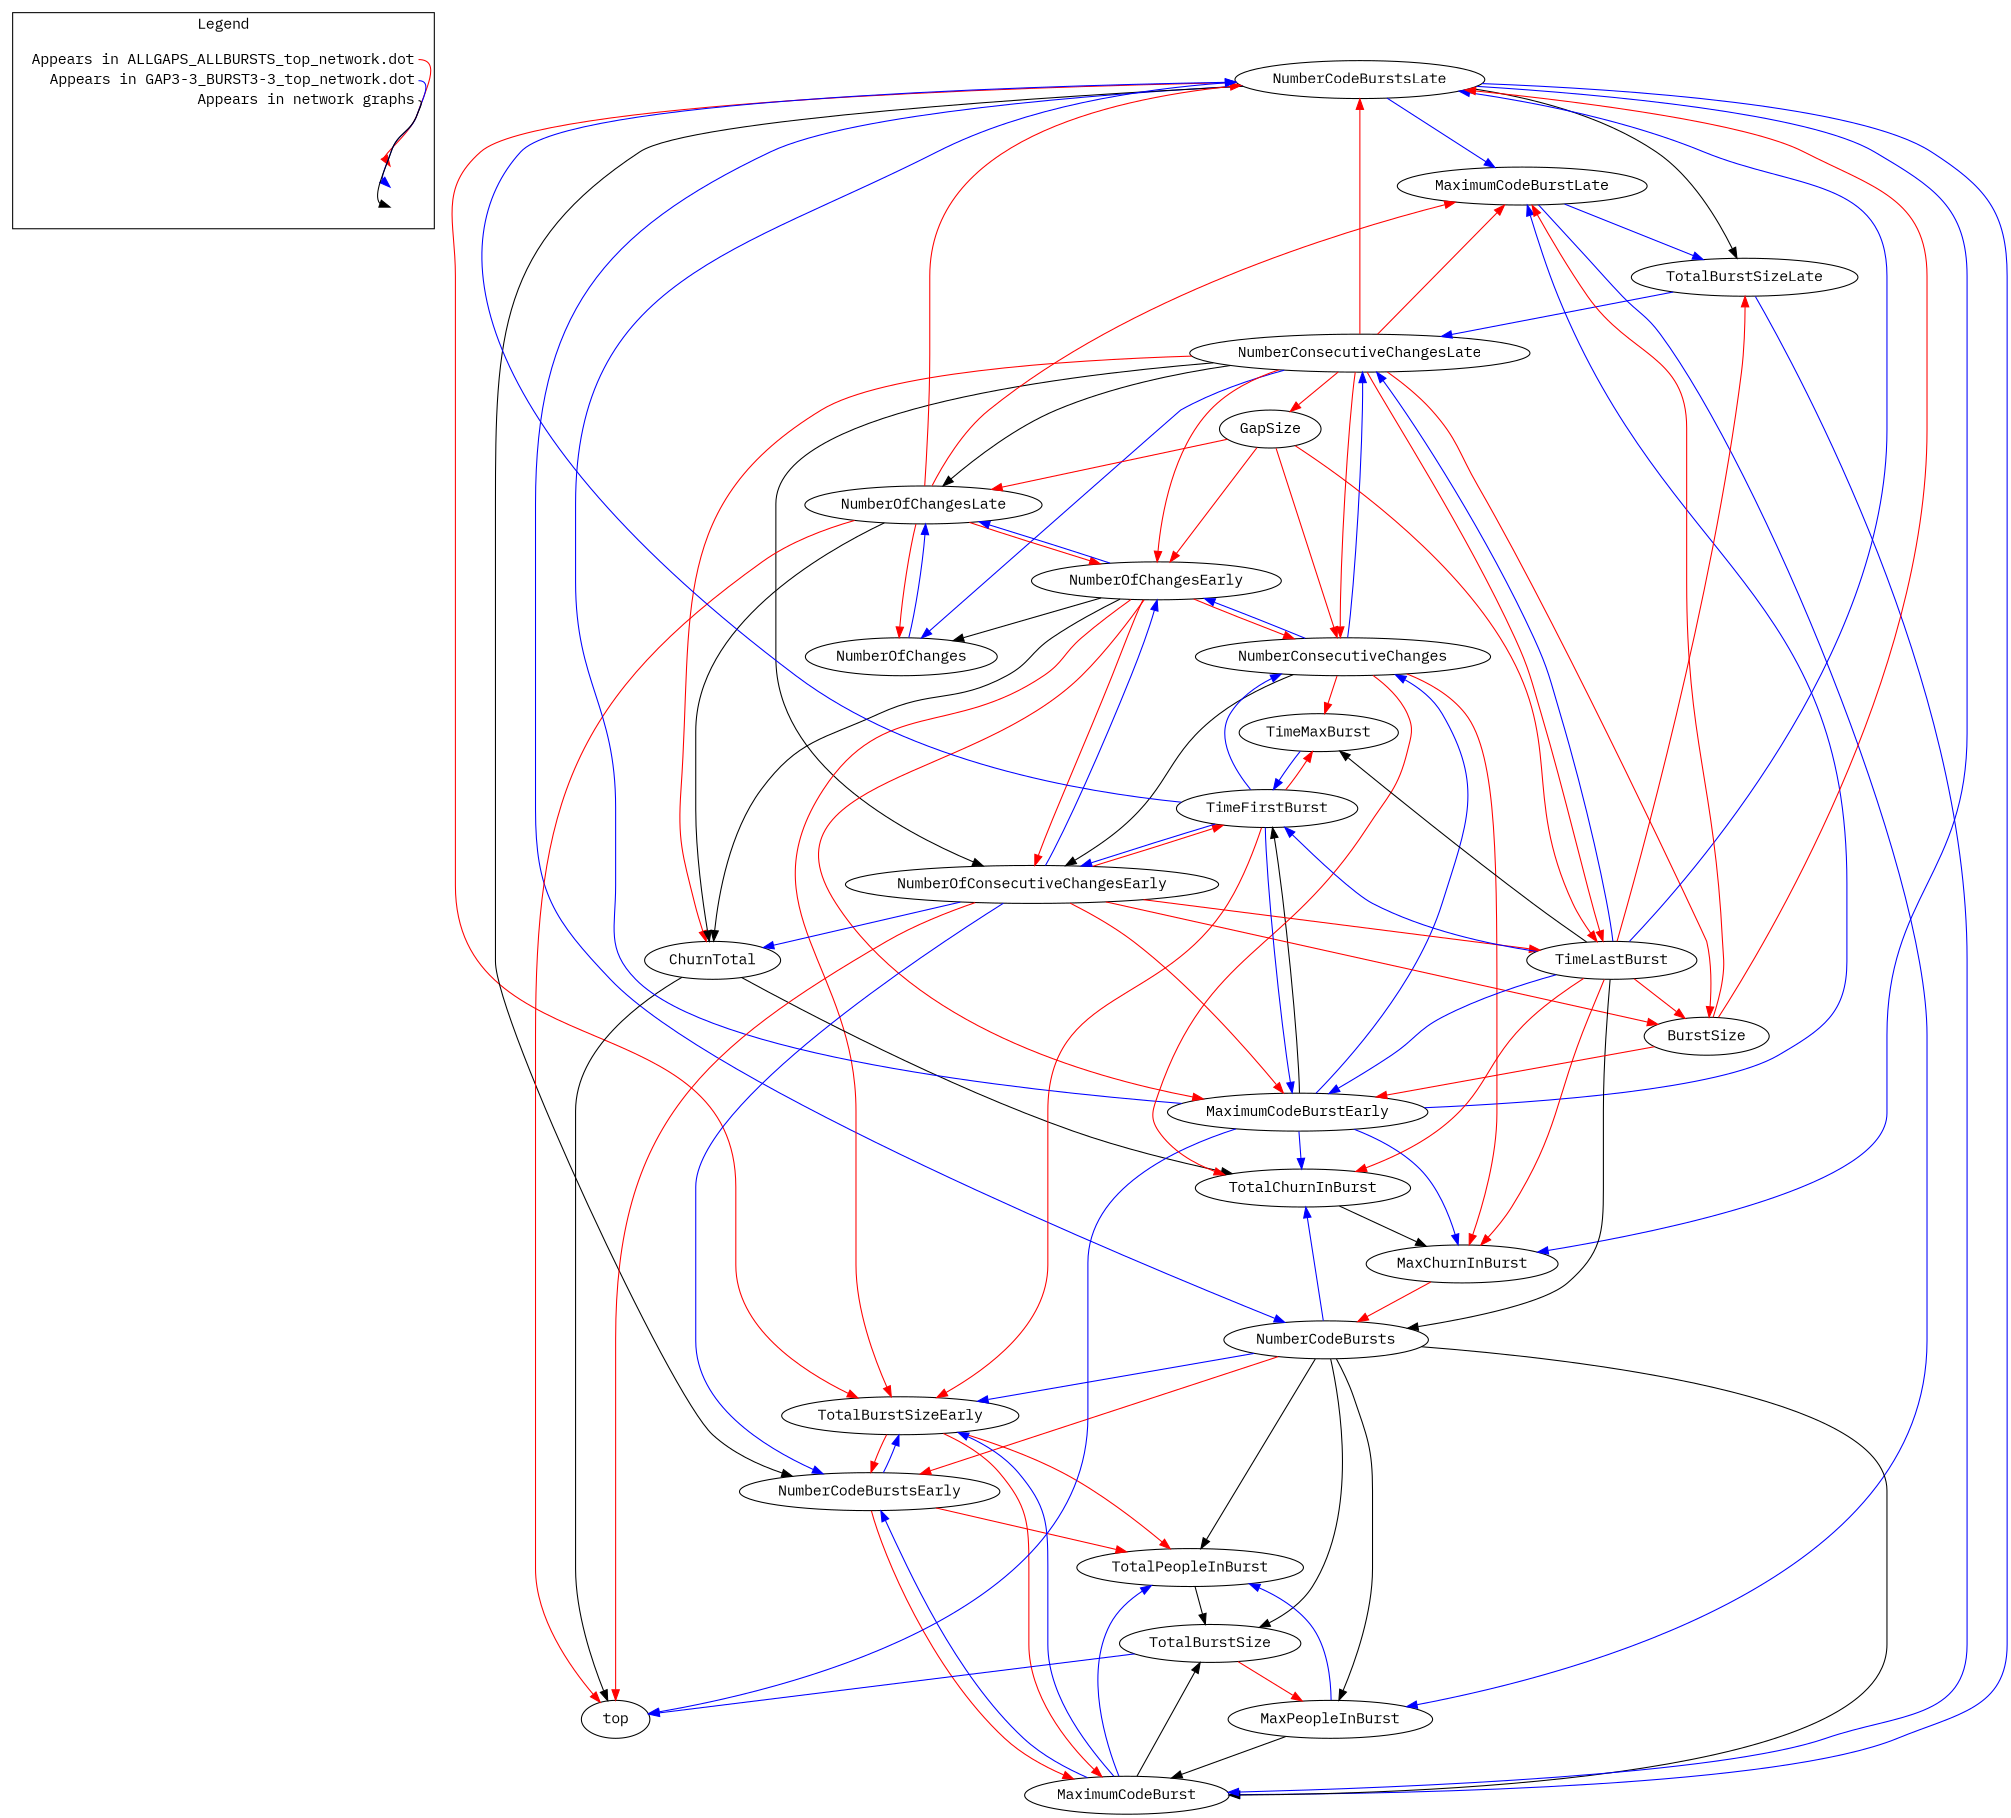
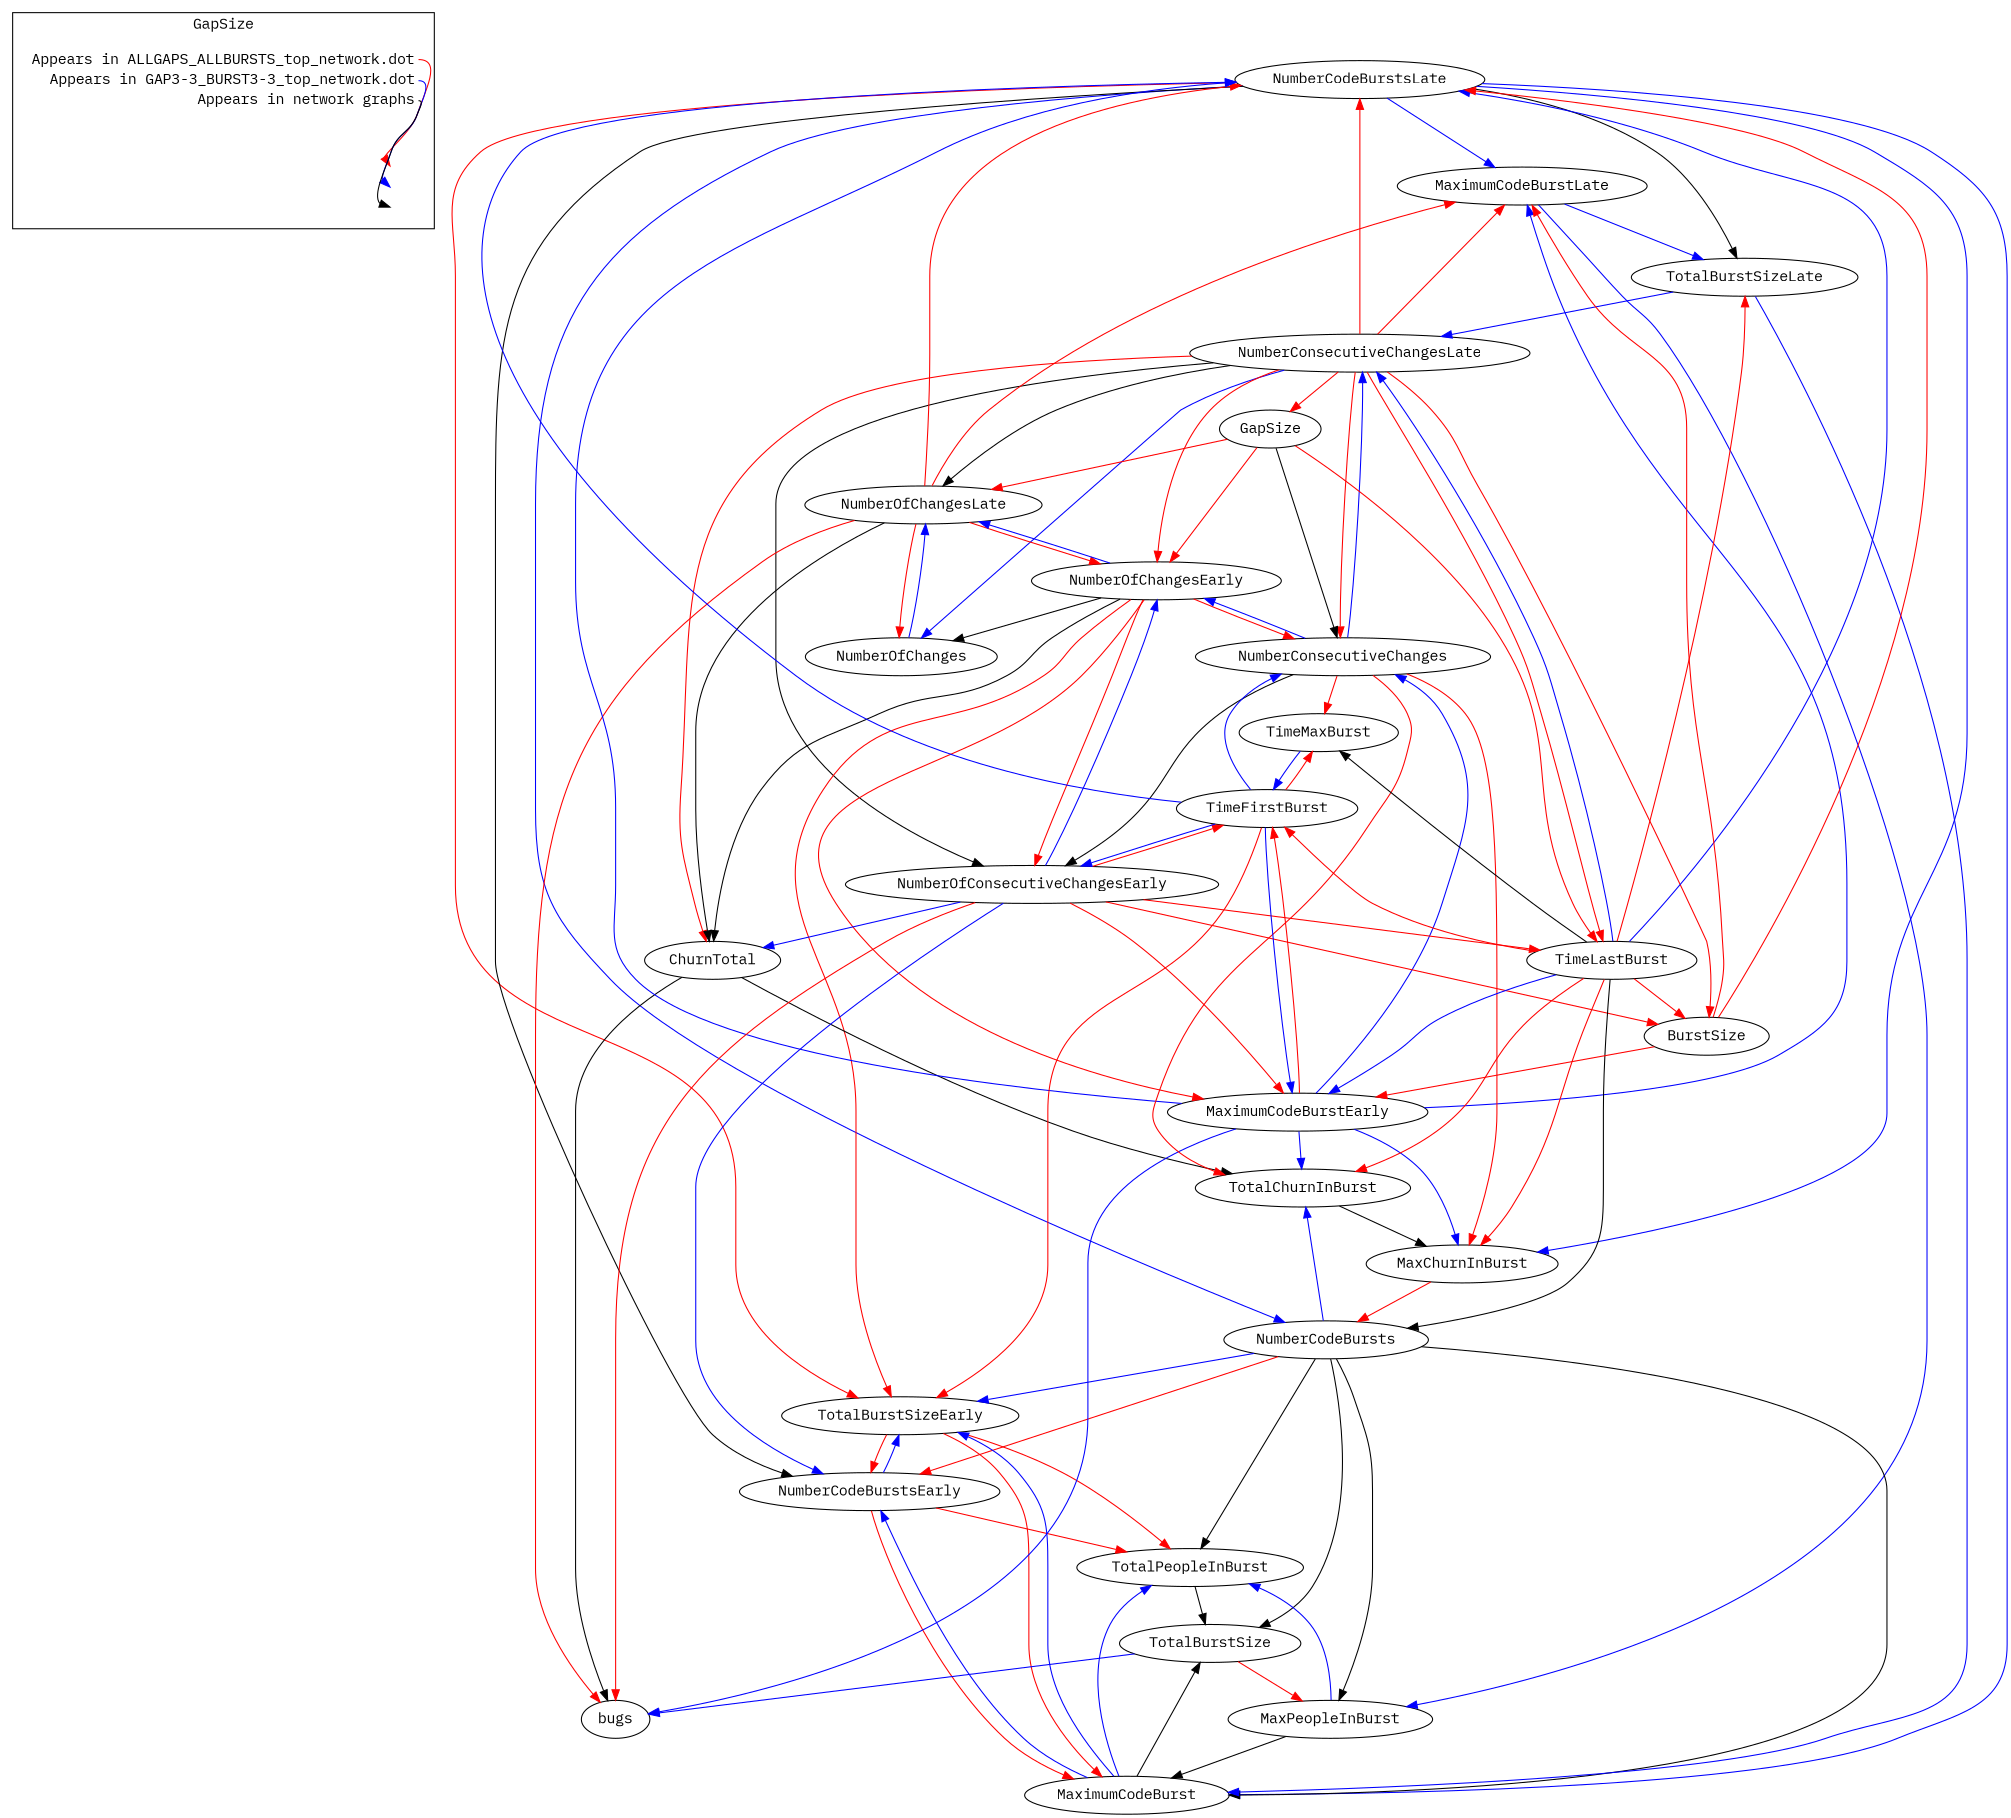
cluster "Legend": label "Legend" -> "GapSize"
edge "GapSize" -> "NumberConsecutiveChanges": color red -> black
edge "TimeLastBurst" -> "TimeFirstBurst": color blue -> red
edge "MaximumCodeBurstEarly" -> "TimeFirstBurst": color black -> red
node "top": label "top" -> "bugs"
